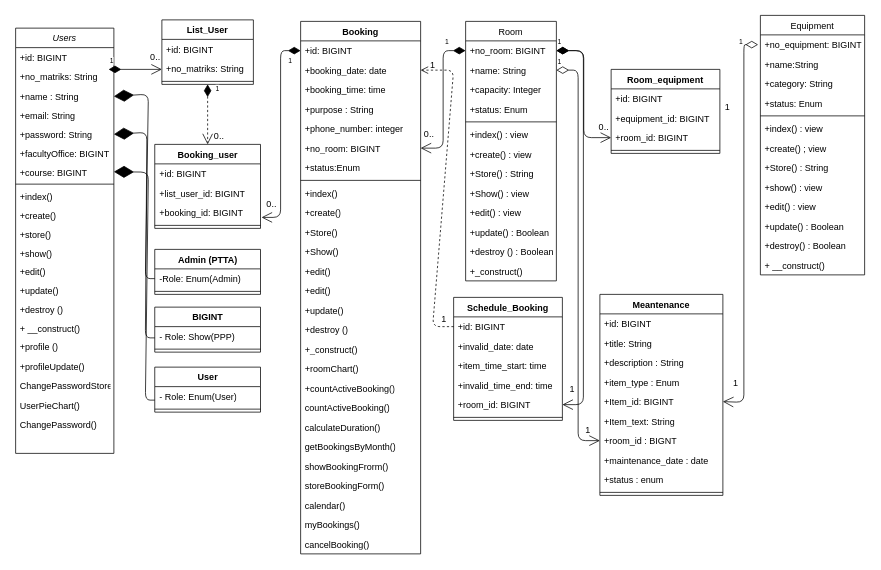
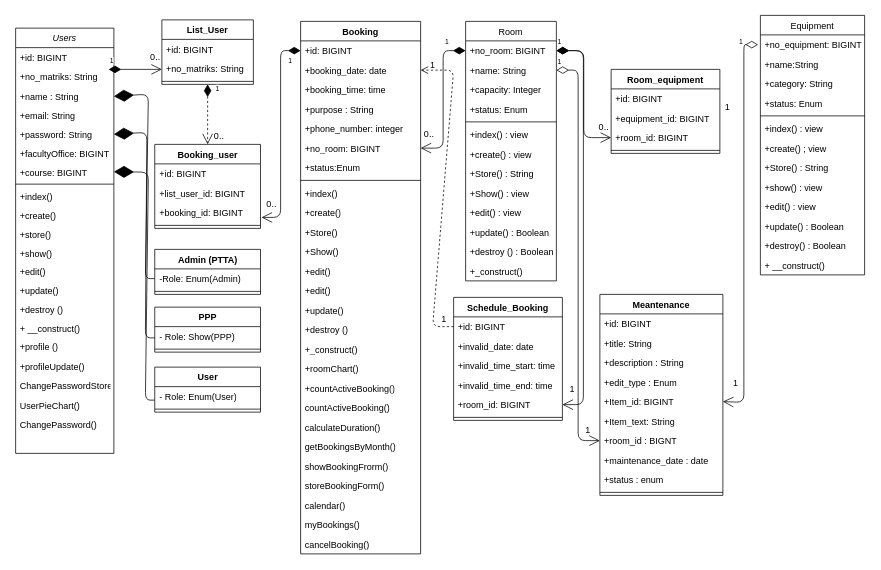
node "BIGINT": label "BIGINT" -> "PPP"
node "+item_time_start: time": label "+item_time_start: time" -> "+invalid_time_start: time"
node "+item_type : Enum": label "+item_type : Enum" -> "+edit_type : Enum"
